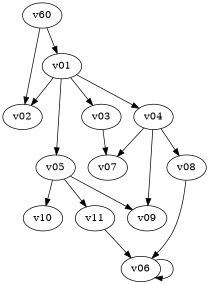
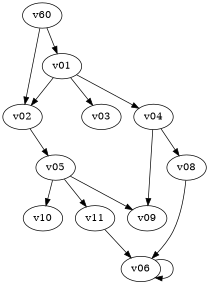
edge "v01" -> "v05": now "v02" -> "v05"
node "v07": removed
